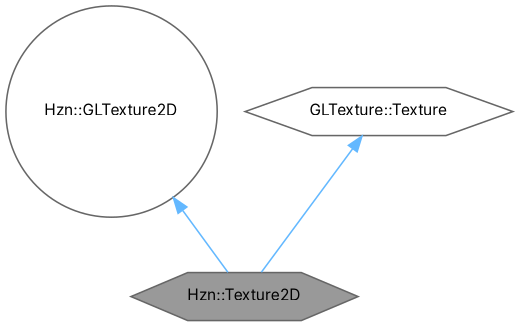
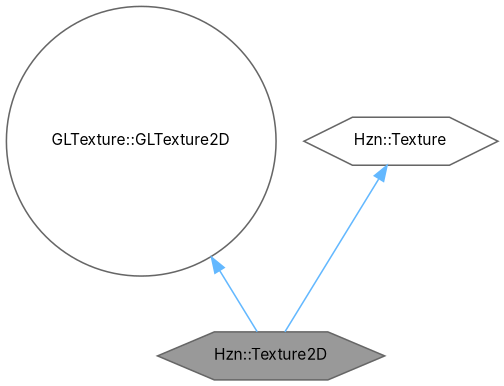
node "Hzn::GLTexture2D": label "Hzn::GLTexture2D" -> "GLTexture::GLTexture2D"
node "GLTexture::Texture": label "GLTexture::Texture" -> "Hzn::Texture"
